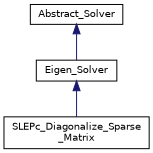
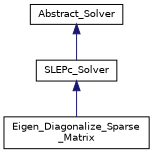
node "Eigen_Solver": label "Eigen_Solver" -> "SLEPc_Solver"
node "SLEPc_Diagonalize_Sparse _Matrix": label "SLEPc_Diagonalize_Sparse _Matrix" -> "Eigen_Diagonalize_Sparse _Matrix"
